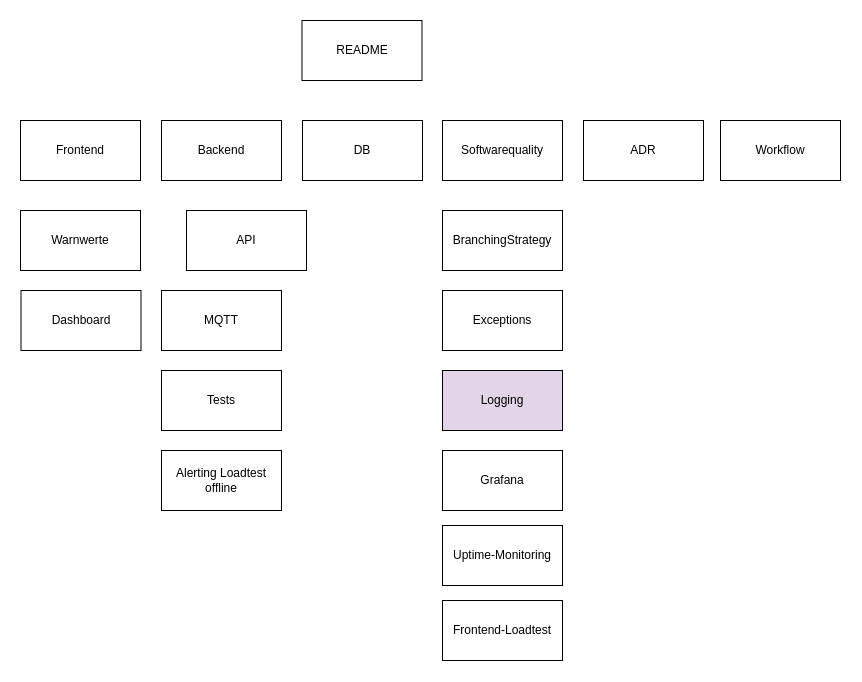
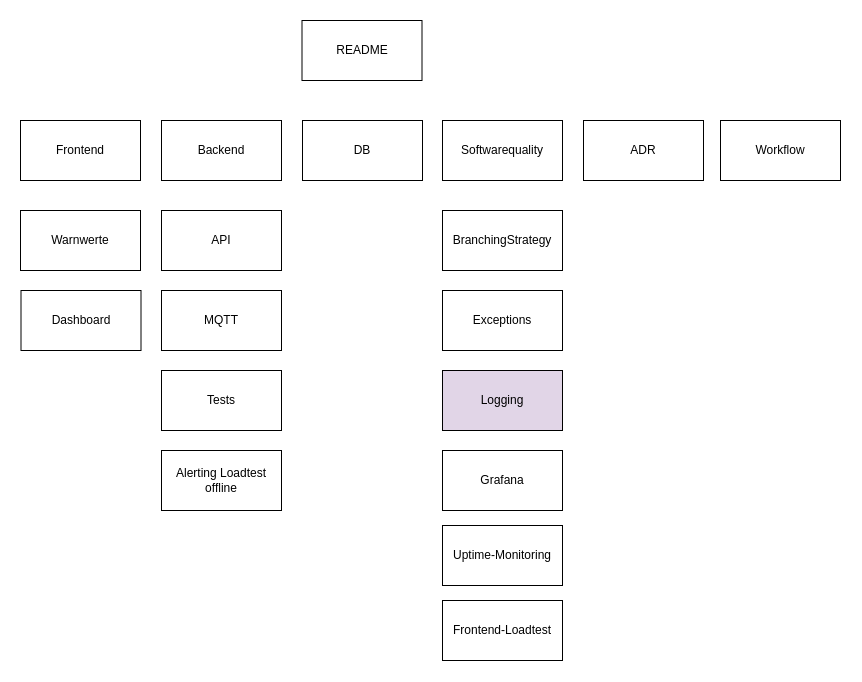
node "API": moved (247, 241) -> (222, 241)
